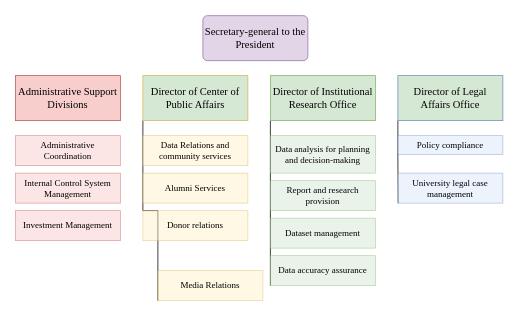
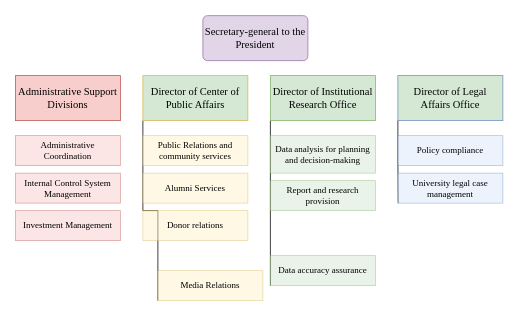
node "Policy compliance": size 105x19 -> 105x30
node "Data Relations and community services": label "Data Relations and community services" -> "Public Relations and community services"
node "Dataset management": removed
